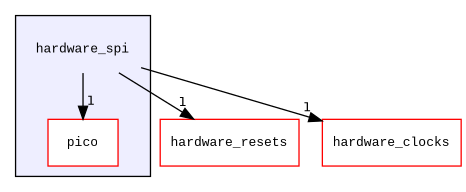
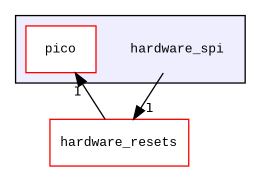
edge "hardware_spi" -> "pico": now "hardware_resets" -> "pico"
node "hardware_clocks": removed
